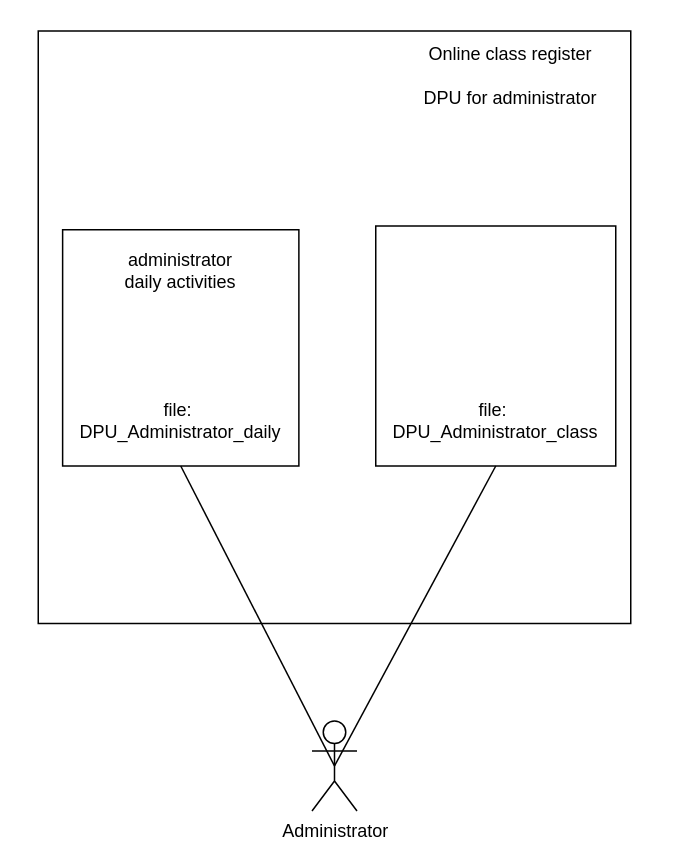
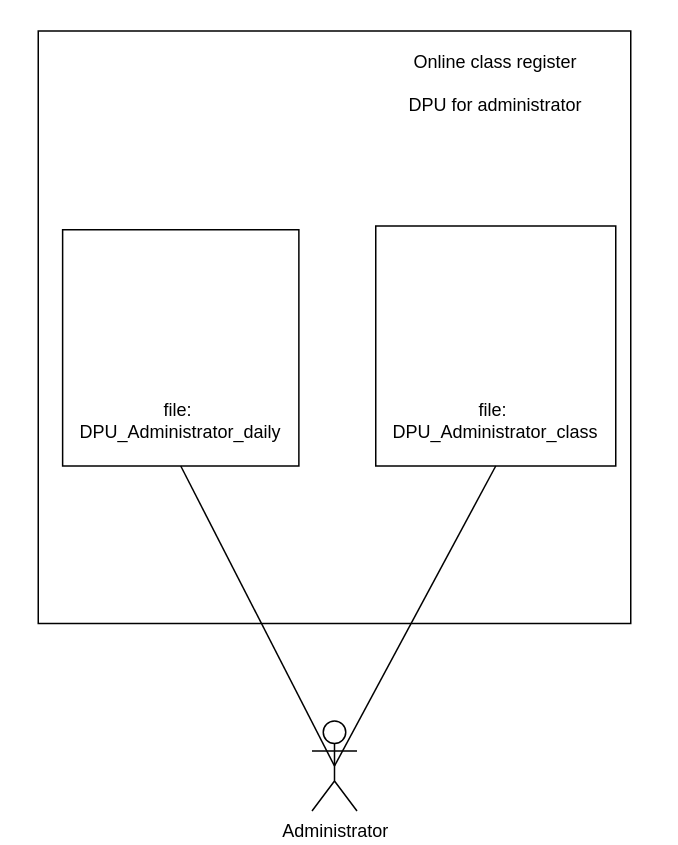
node "Online class register DPU for administrator": moved (511, 76) -> (496, 83)
node "administrator daily activities": removed
